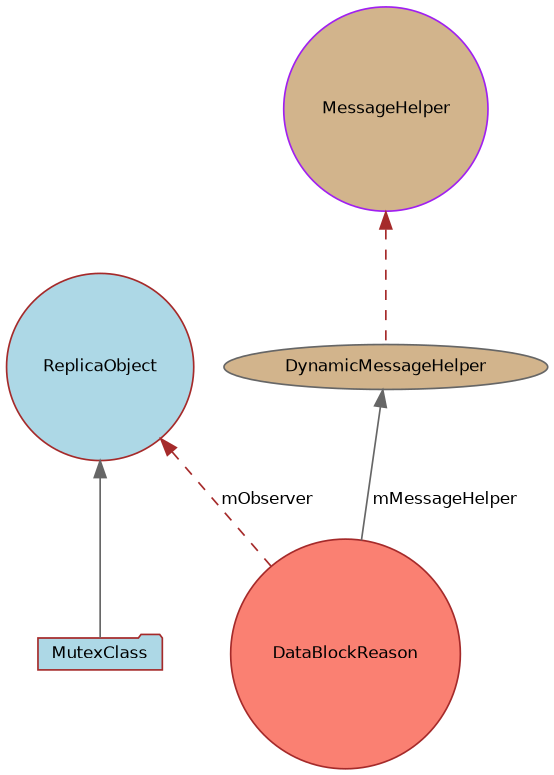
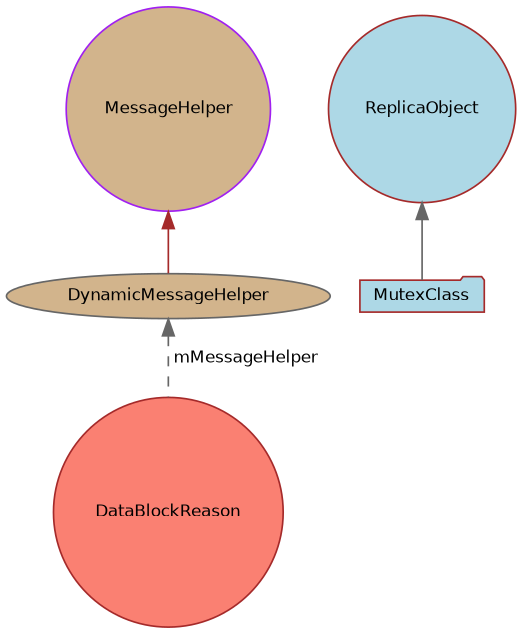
edge "DynamicMessageHelper" -> "MessageHelper": style dashed -> solid
edge "DataBlockReason" -> "DynamicMessageHelper": style solid -> dashed
edge "DataBlockReason" -> "ReplicaObject": removed, label "mObserver"
